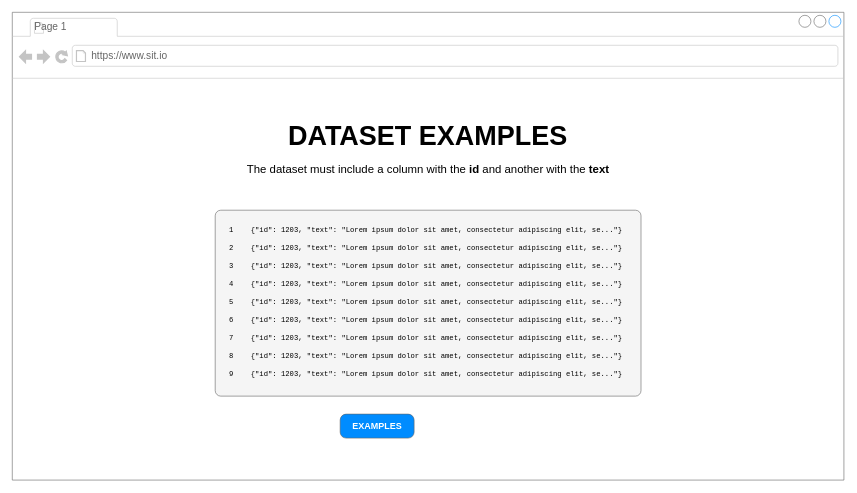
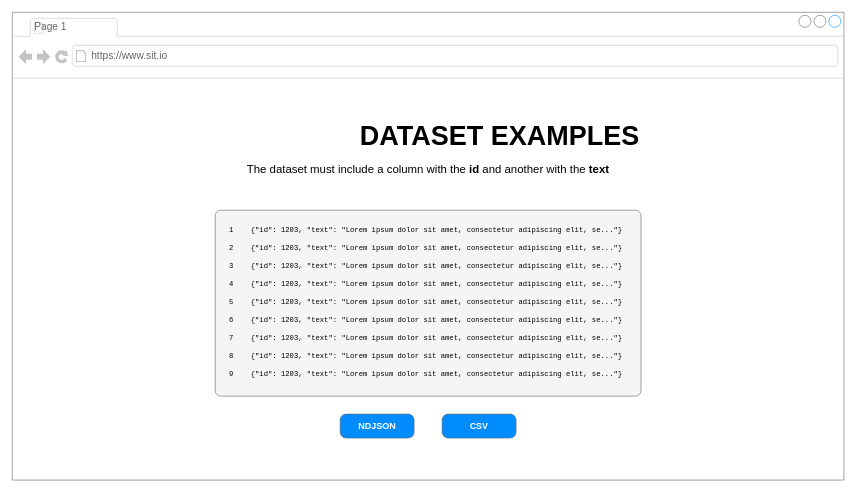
node "DATASET EXAMPLES": moved (428, 135) -> (500, 135)
node "EXAMPLES": label "EXAMPLES" -> "NDJSON"
node "CSV": added
